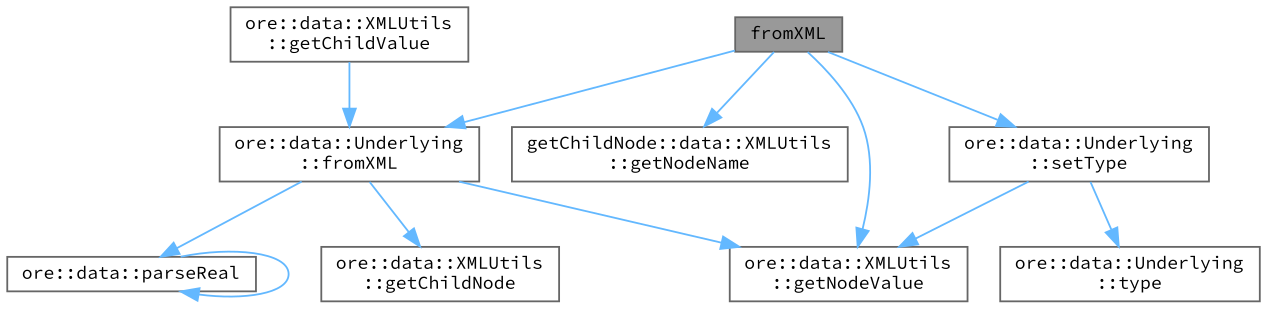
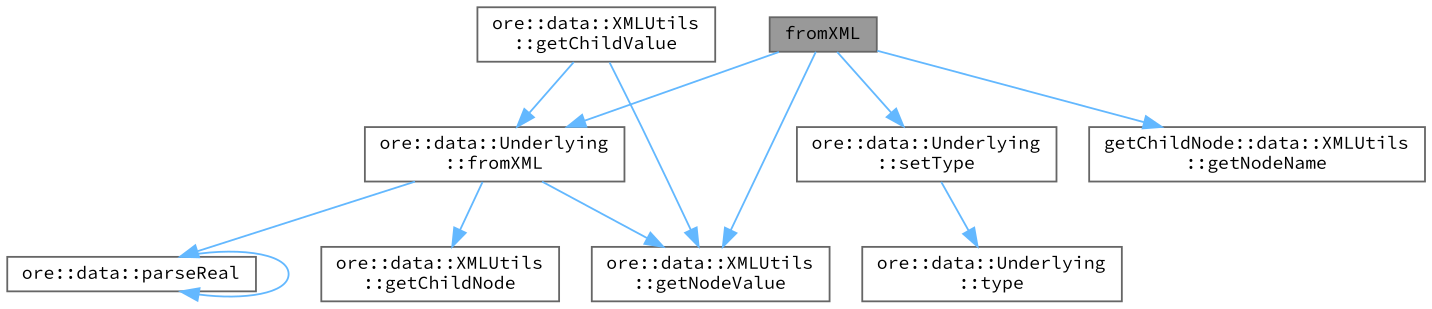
edge "ore::data::Underlying ::setType" -> "ore::data::XMLUtils ::getNodeValue": now "ore::data::XMLUtils ::getChildValue" -> "ore::data::XMLUtils ::getNodeValue"
